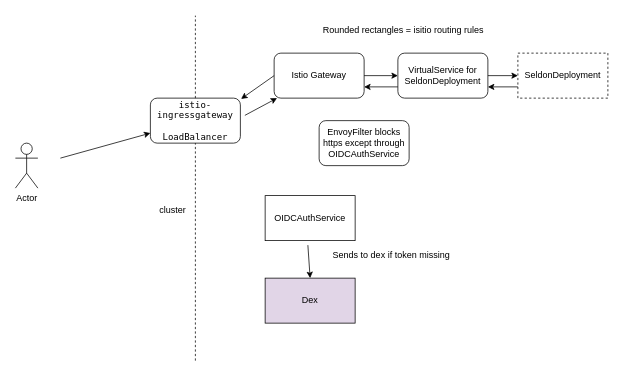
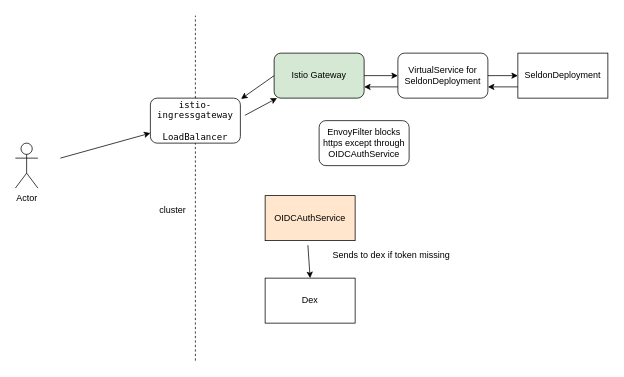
node "Rounded rectangles = isitio routing rules": removed
node "Istio Gateway": fillcolor #ffffff -> #d5e8d4
node "SeldonDeployment": style dashed -> solid
node "OIDCAuthService": fillcolor #ffffff -> #ffe6cc
node "Dex": fillcolor #e1d5e7 -> #ffffff
